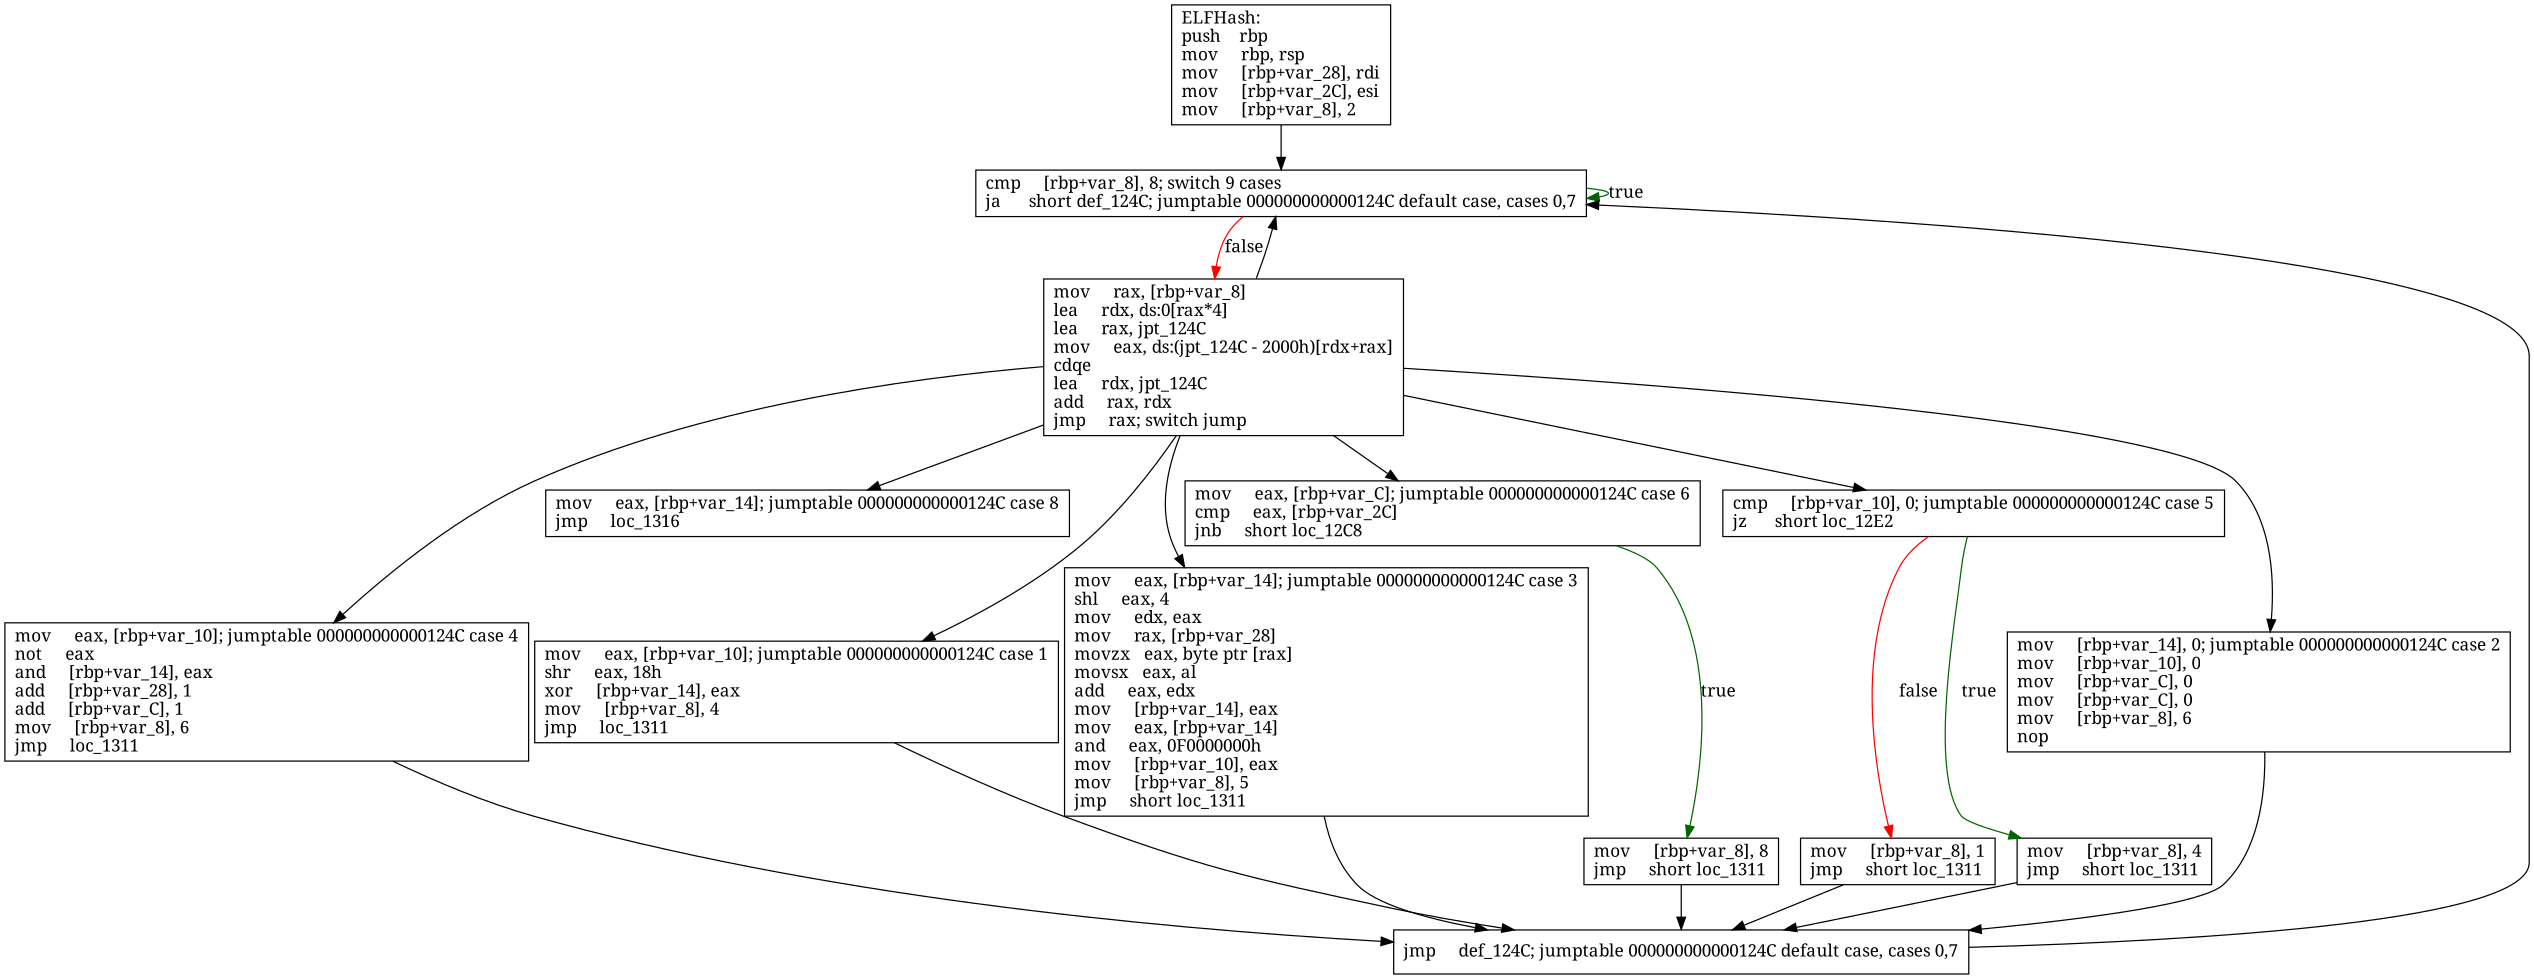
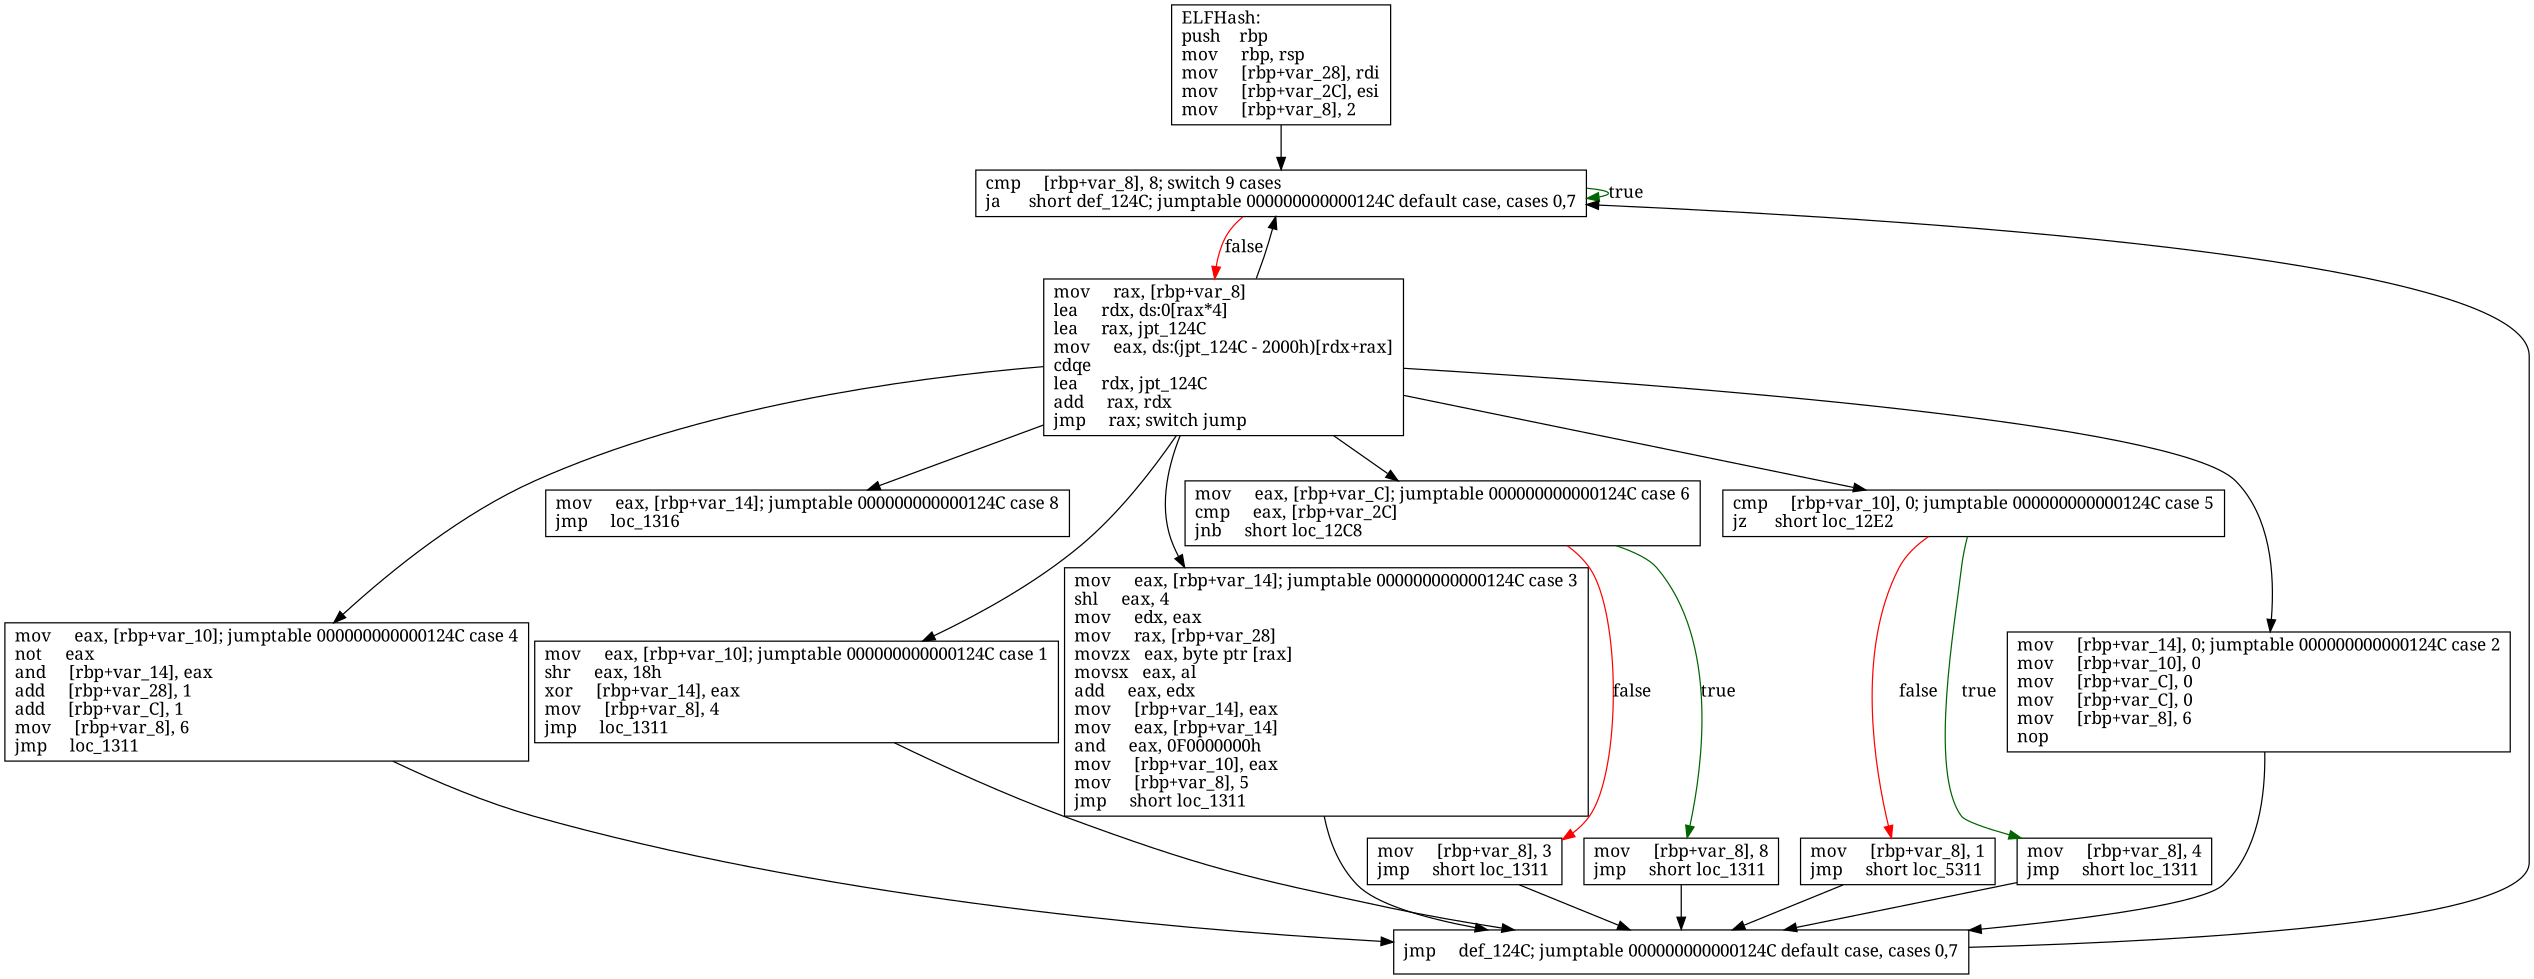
node "mov     [rbp+var_8], 3 jmp     short loc_1311": added
node "mov     [rbp+var_8], 1 jmp     short loc_1311": label "mov     [rbp+var_8], 1 jmp     short loc_1311" -> "mov     [rbp+var_8], 1 jmp     short loc_5311"
